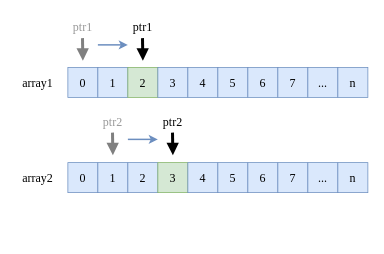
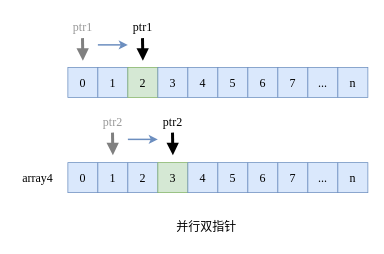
node "array1": removed
node "array2": label "array2" -> "array4"
node "并行双指针": added
